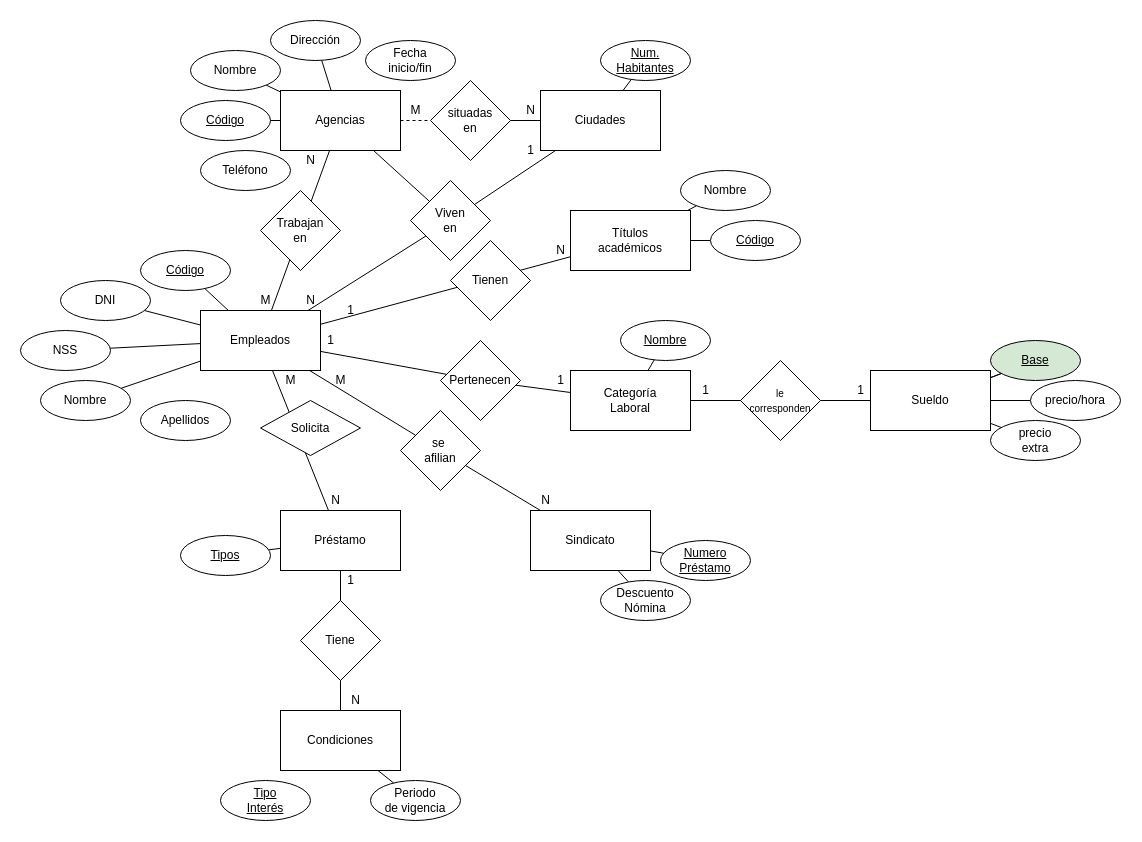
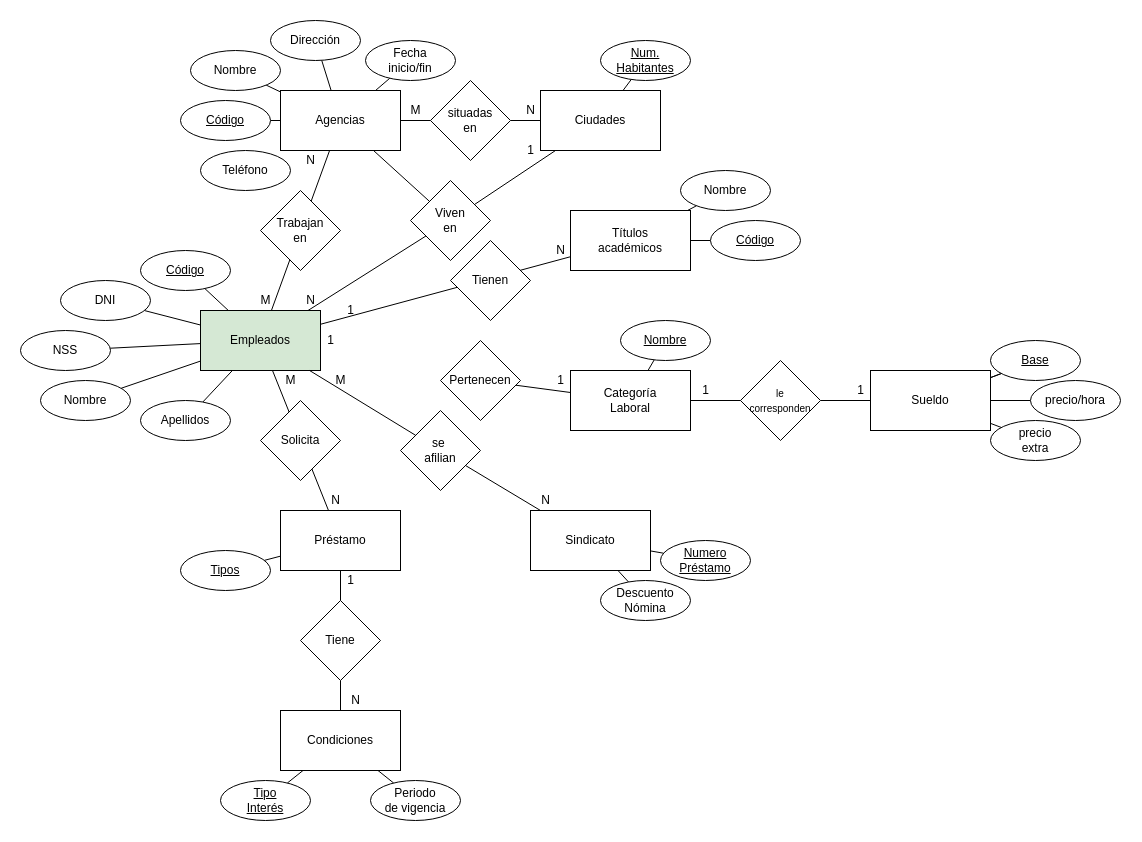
edge "Fecha inicio/fin" -- "Agencias": added
edge "Agencias" -- "situadas en": style dashed -> solid
node "Empleados": fillcolor #ffffff -> #d5e8d4
node "Base": fillcolor #d5e8d4 -> #ffffff
edge "Empleados" -- "Pertenecen": removed
edge "Empleados" -- "Apellidos": added
node "Solicita": size 100x55 -> 80x80
node "Tipos": moved (226, 556) -> (226, 571)
edge "Condiciones" -- "Tipo Interés": added
